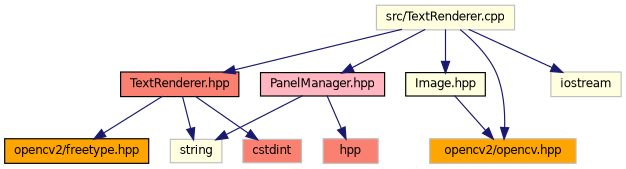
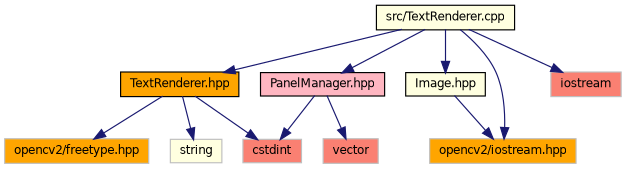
node "src/TextRenderer.cpp": color grey75 -> black
node "TextRenderer.hpp": fillcolor salmon -> orange
node "iostream": fillcolor lightyellow -> salmon
edge "PanelManager.hpp" -> "string": now "PanelManager.hpp" -> "cstdint"
node "opencv2/freetype.hpp": color black -> grey75
node "hpp": label "hpp" -> "vector"
node "opencv2/opencv.hpp": label "opencv2/opencv.hpp" -> "opencv2/iostream.hpp"
